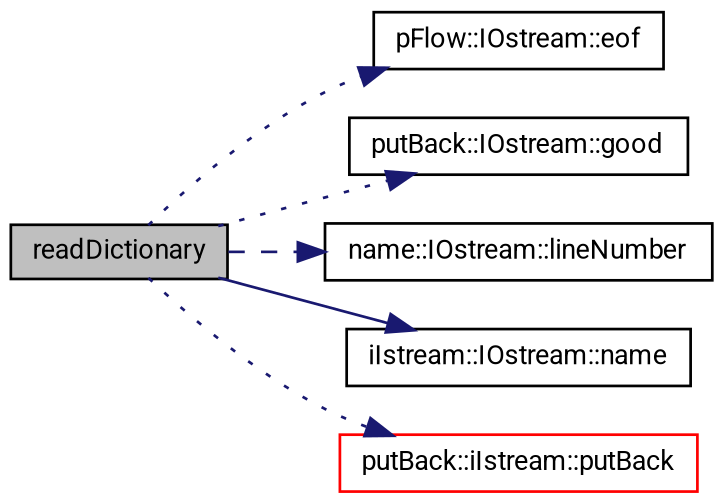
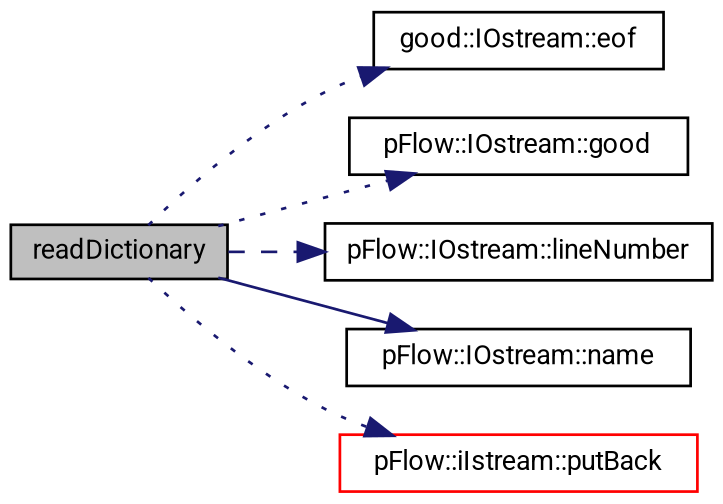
node "pFlow::IOstream::eof": label "pFlow::IOstream::eof" -> "good::IOstream::eof"
node "putBack::IOstream::good": label "putBack::IOstream::good" -> "pFlow::IOstream::good"
node "name::IOstream::lineNumber": label "name::IOstream::lineNumber" -> "pFlow::IOstream::lineNumber"
node "iIstream::IOstream::name": label "iIstream::IOstream::name" -> "pFlow::IOstream::name"
node "putBack::iIstream::putBack": label "putBack::iIstream::putBack" -> "pFlow::iIstream::putBack"
